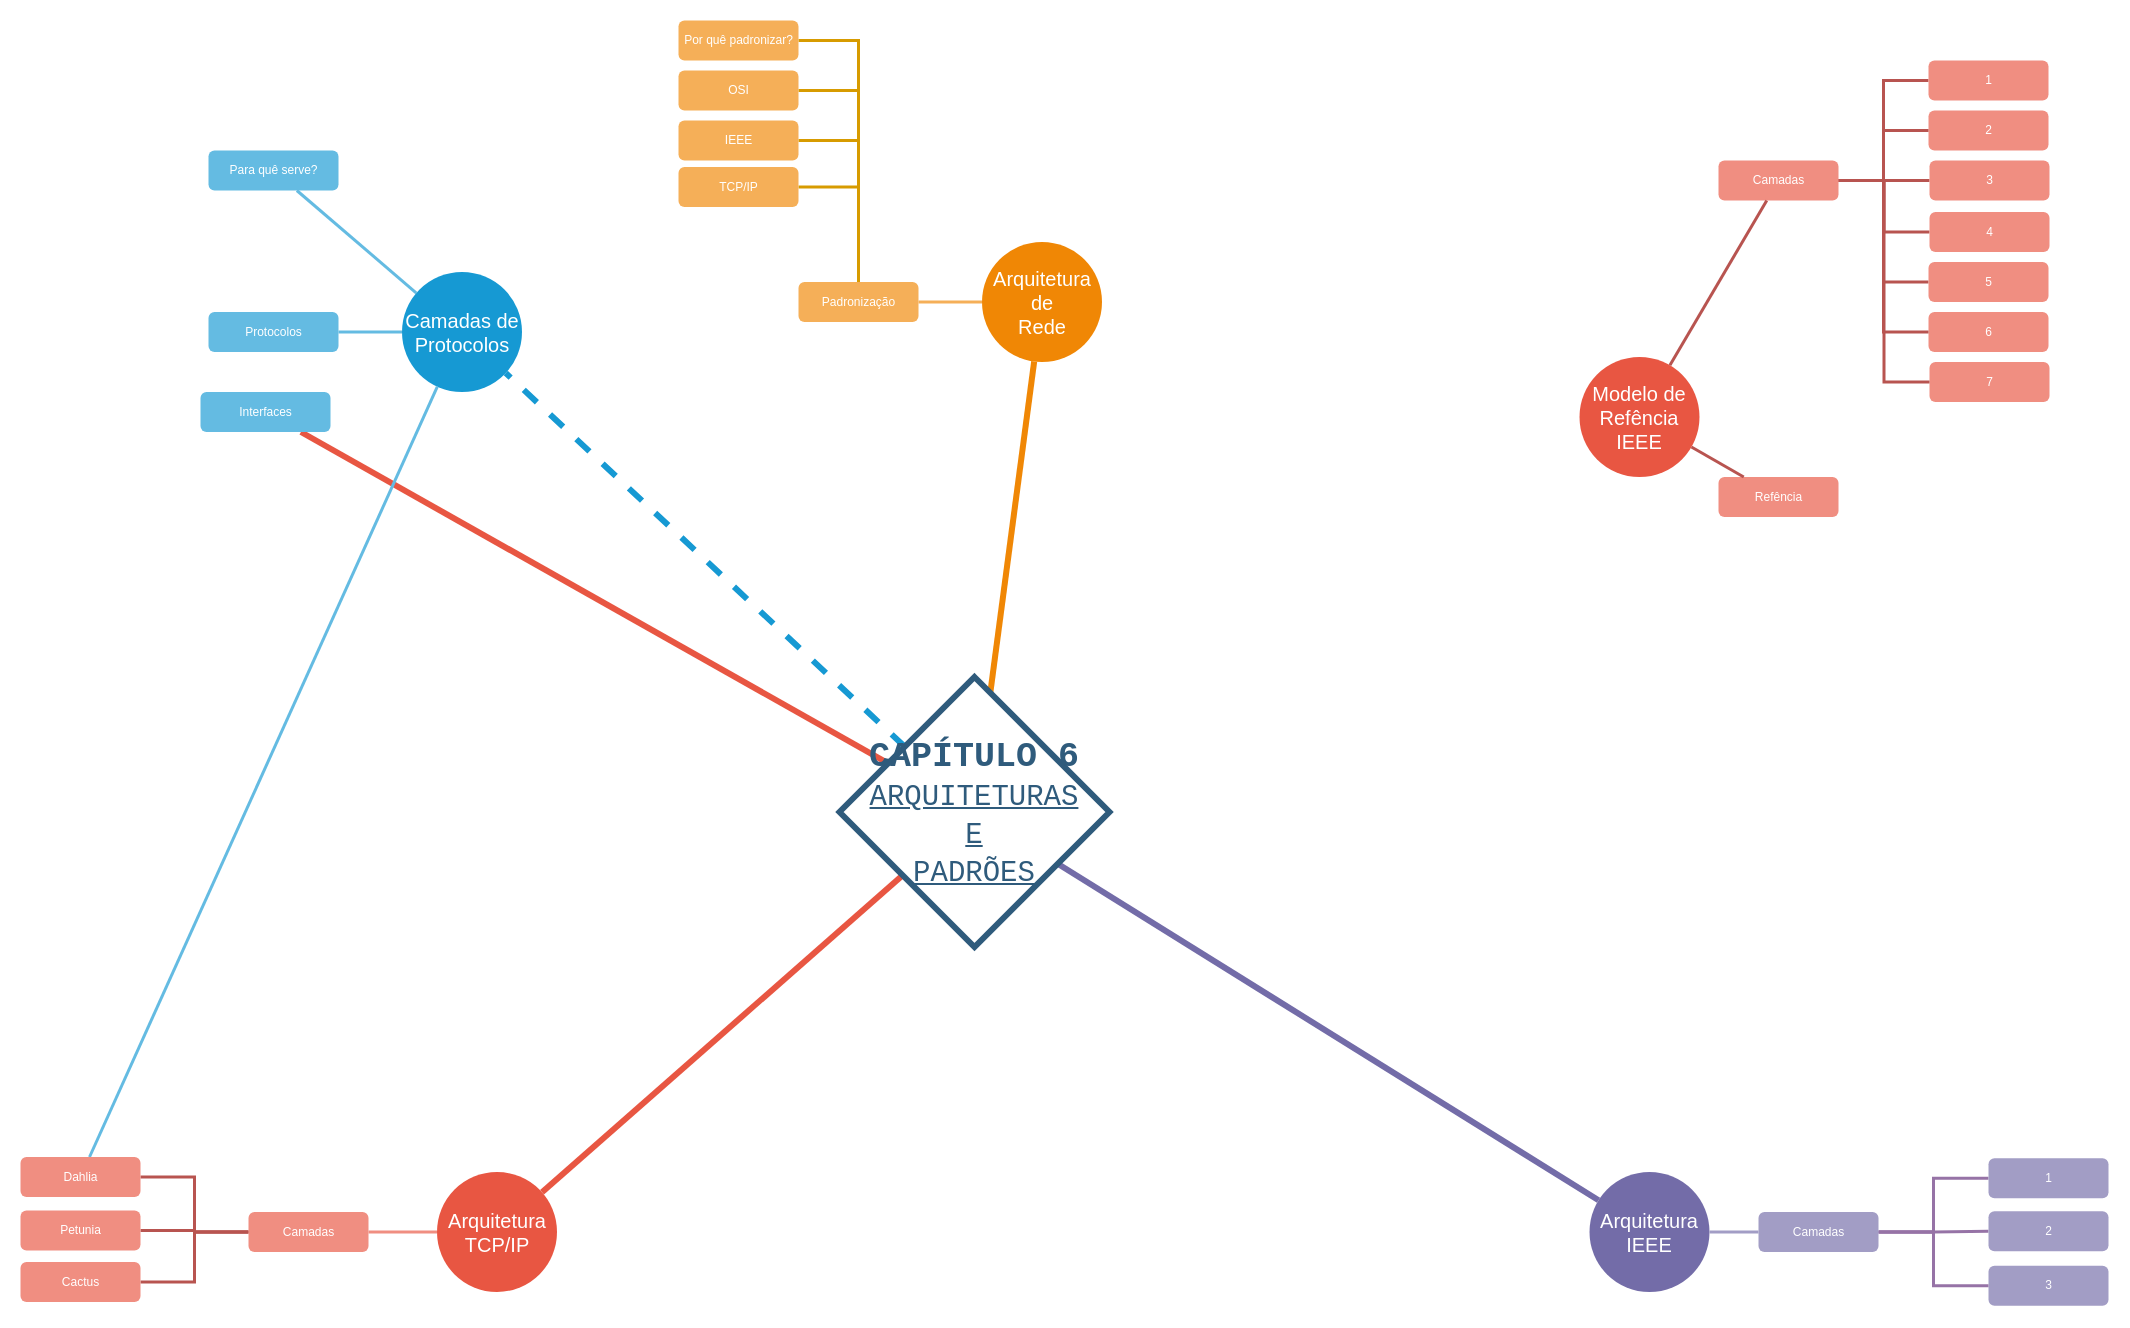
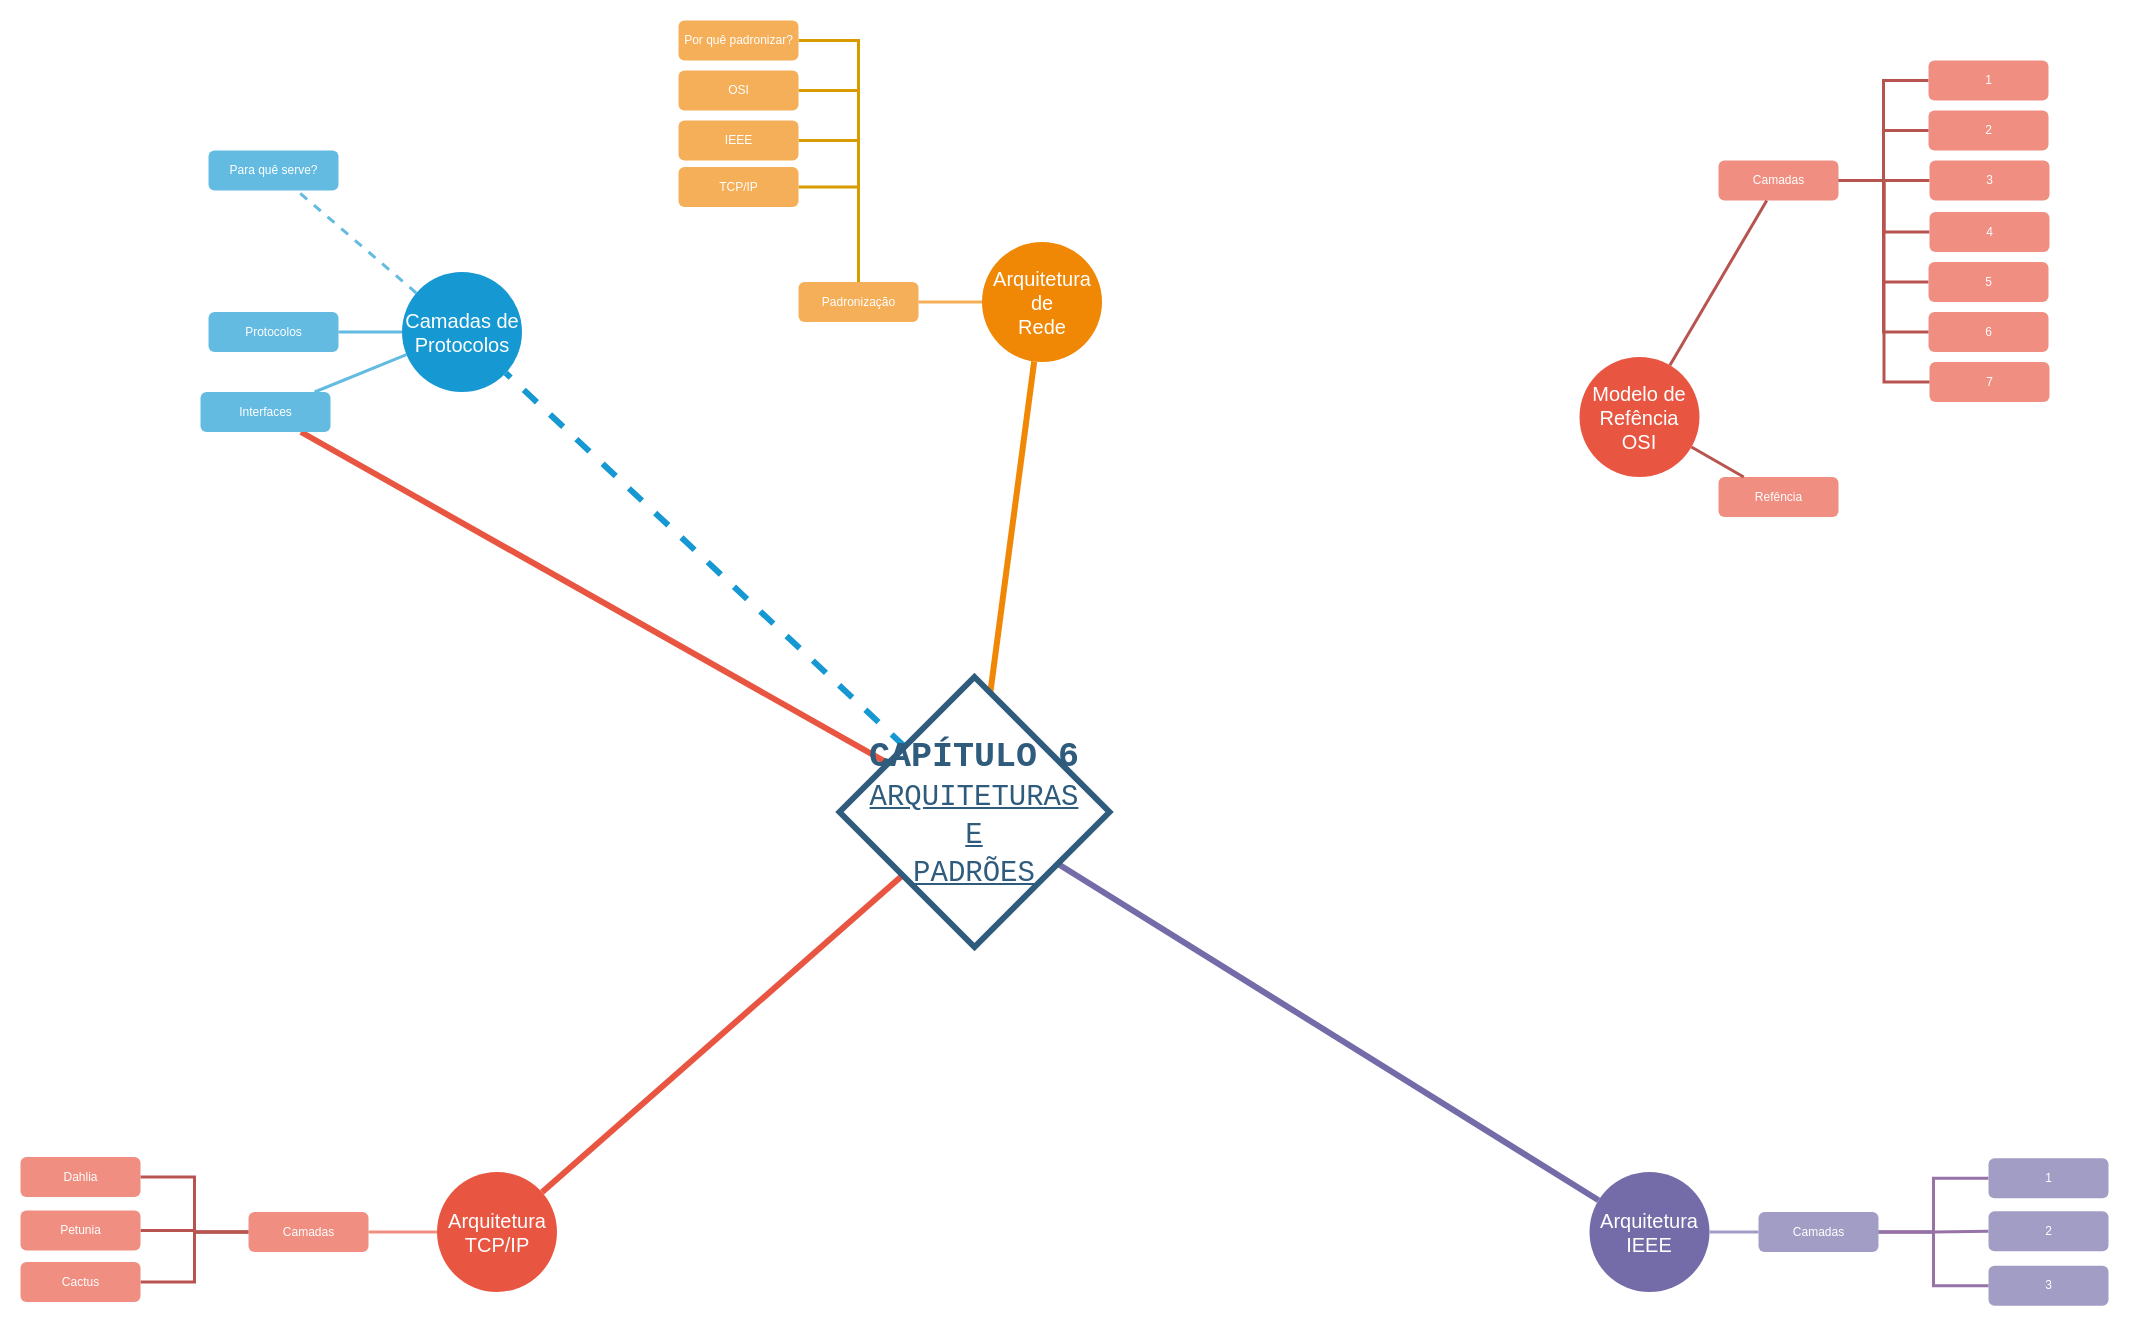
edge "Para quê serve?" -- "Camadas de Protocolos": style solid -> dashed
node "Modelo de Refência IEEE": label "Modelo de Refência IEEE" -> "Modelo de Refência OSI"
edge "Camadas de Protocolos" -- "Dahlia": now "Camadas de Protocolos" -- "Interfaces"
